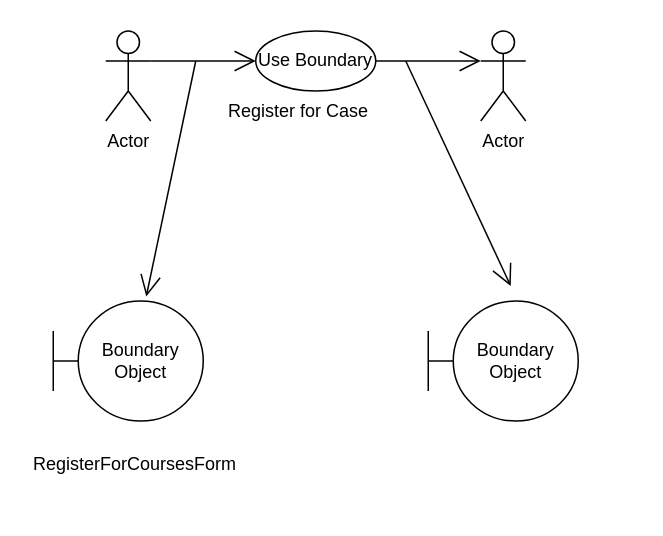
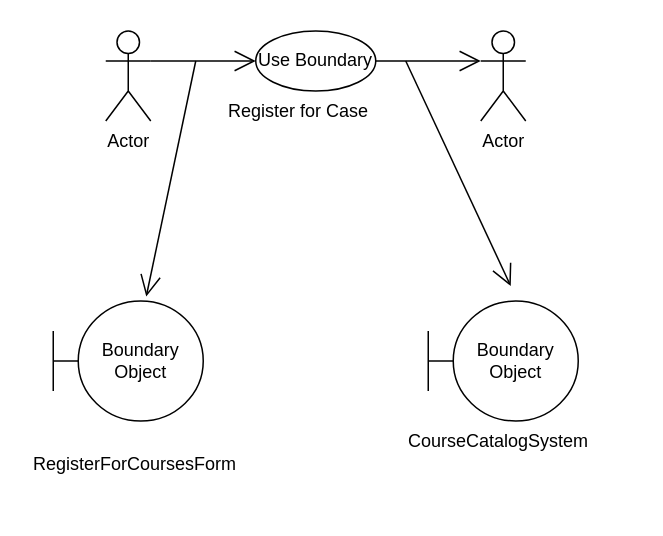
node "CourseCatalogSystem": added
